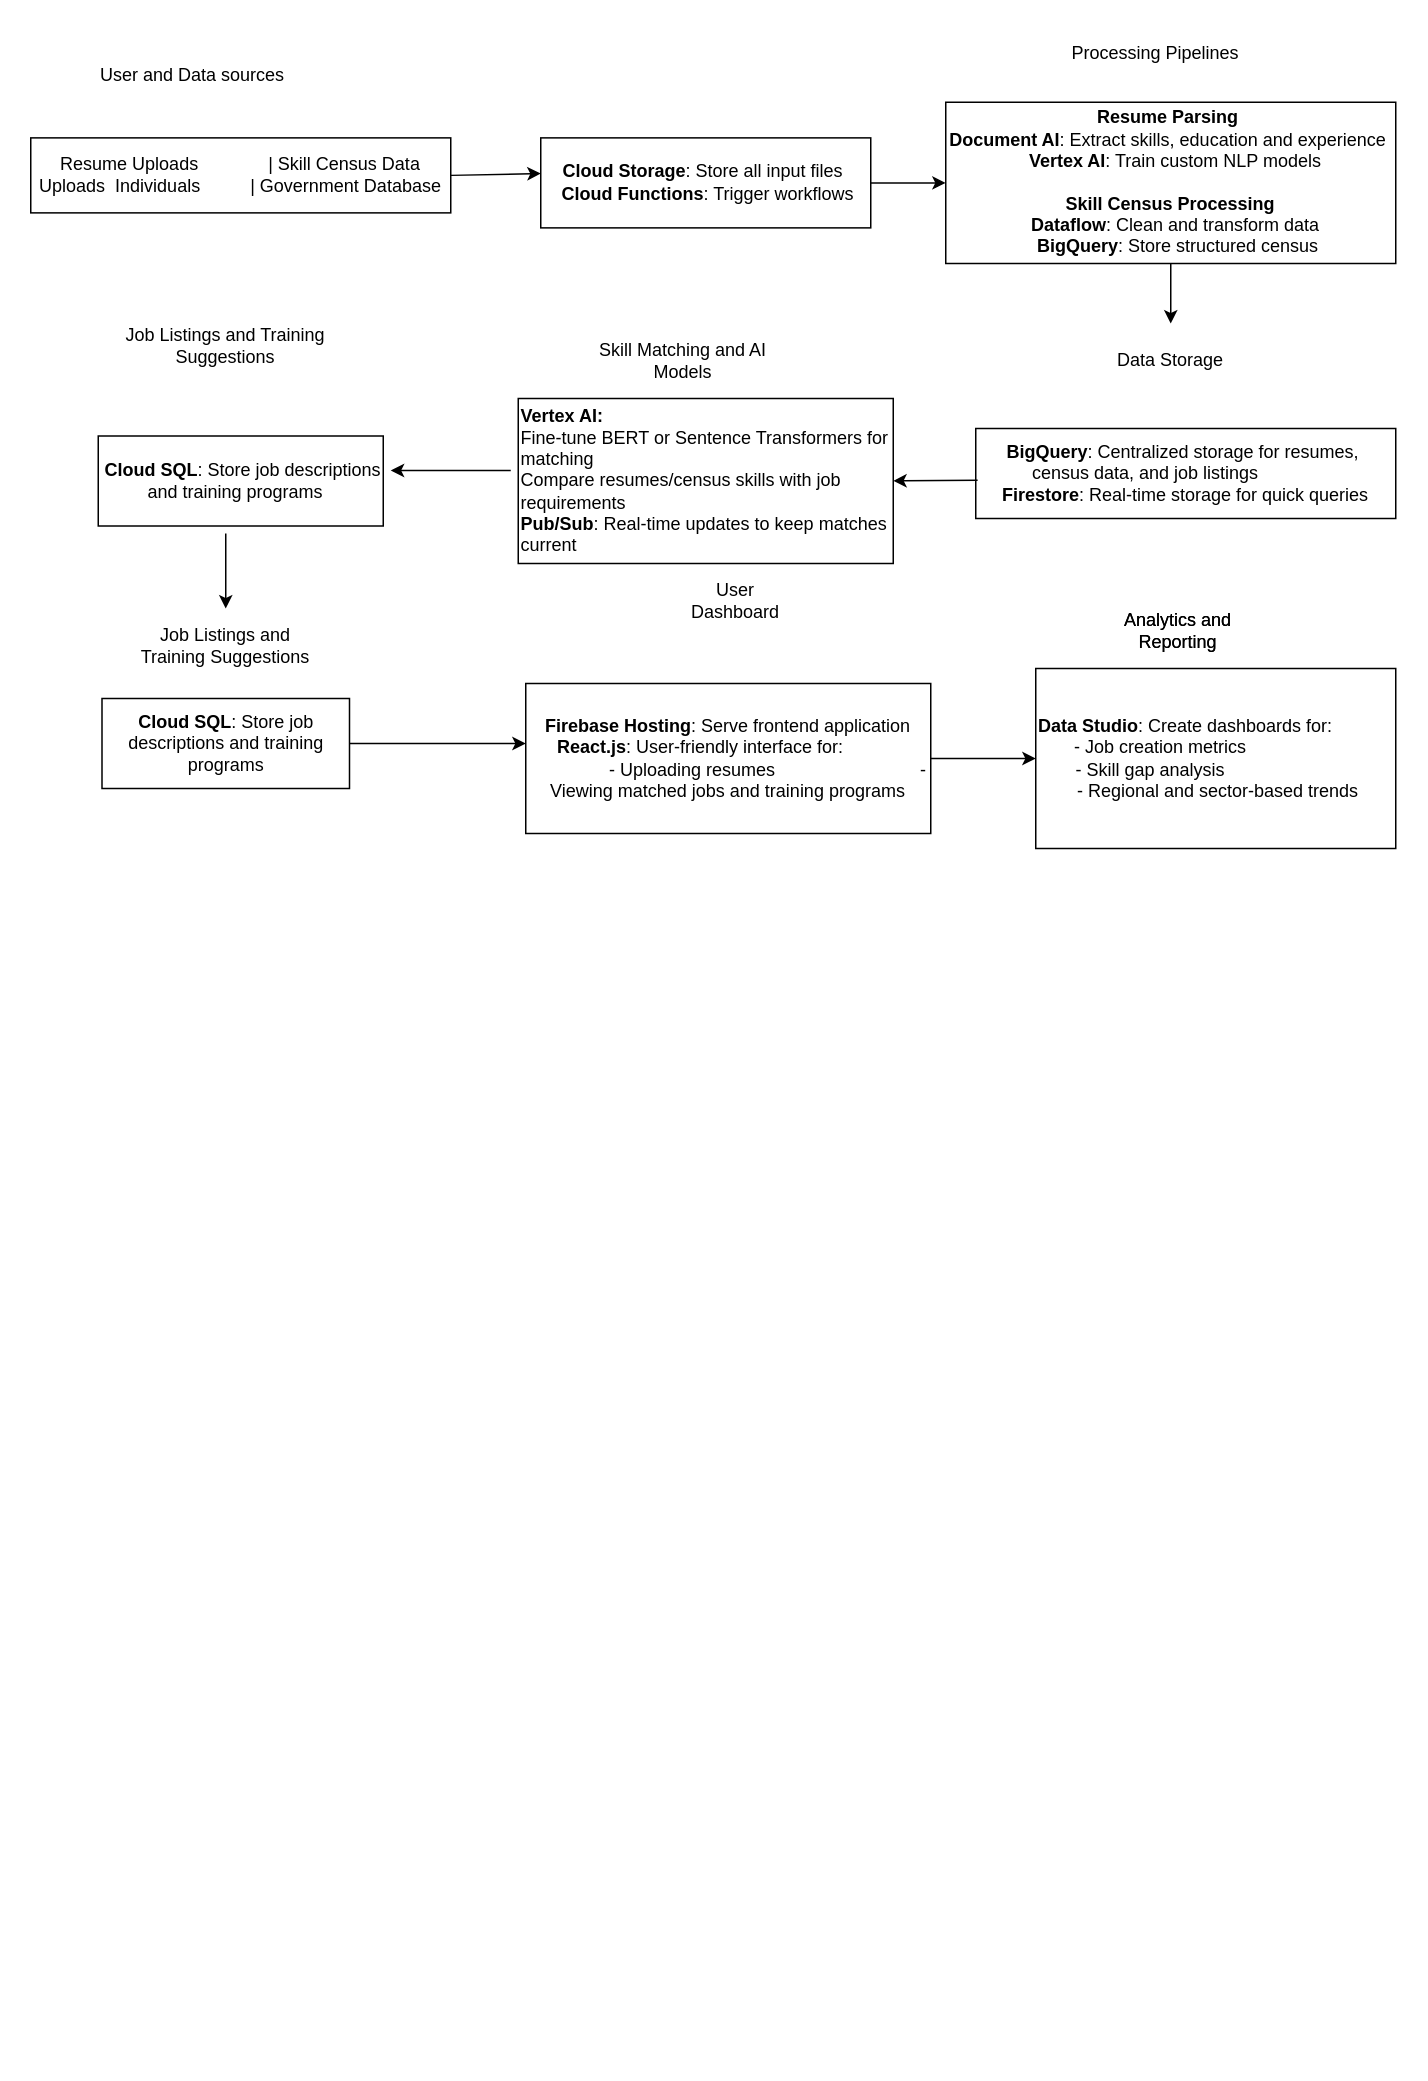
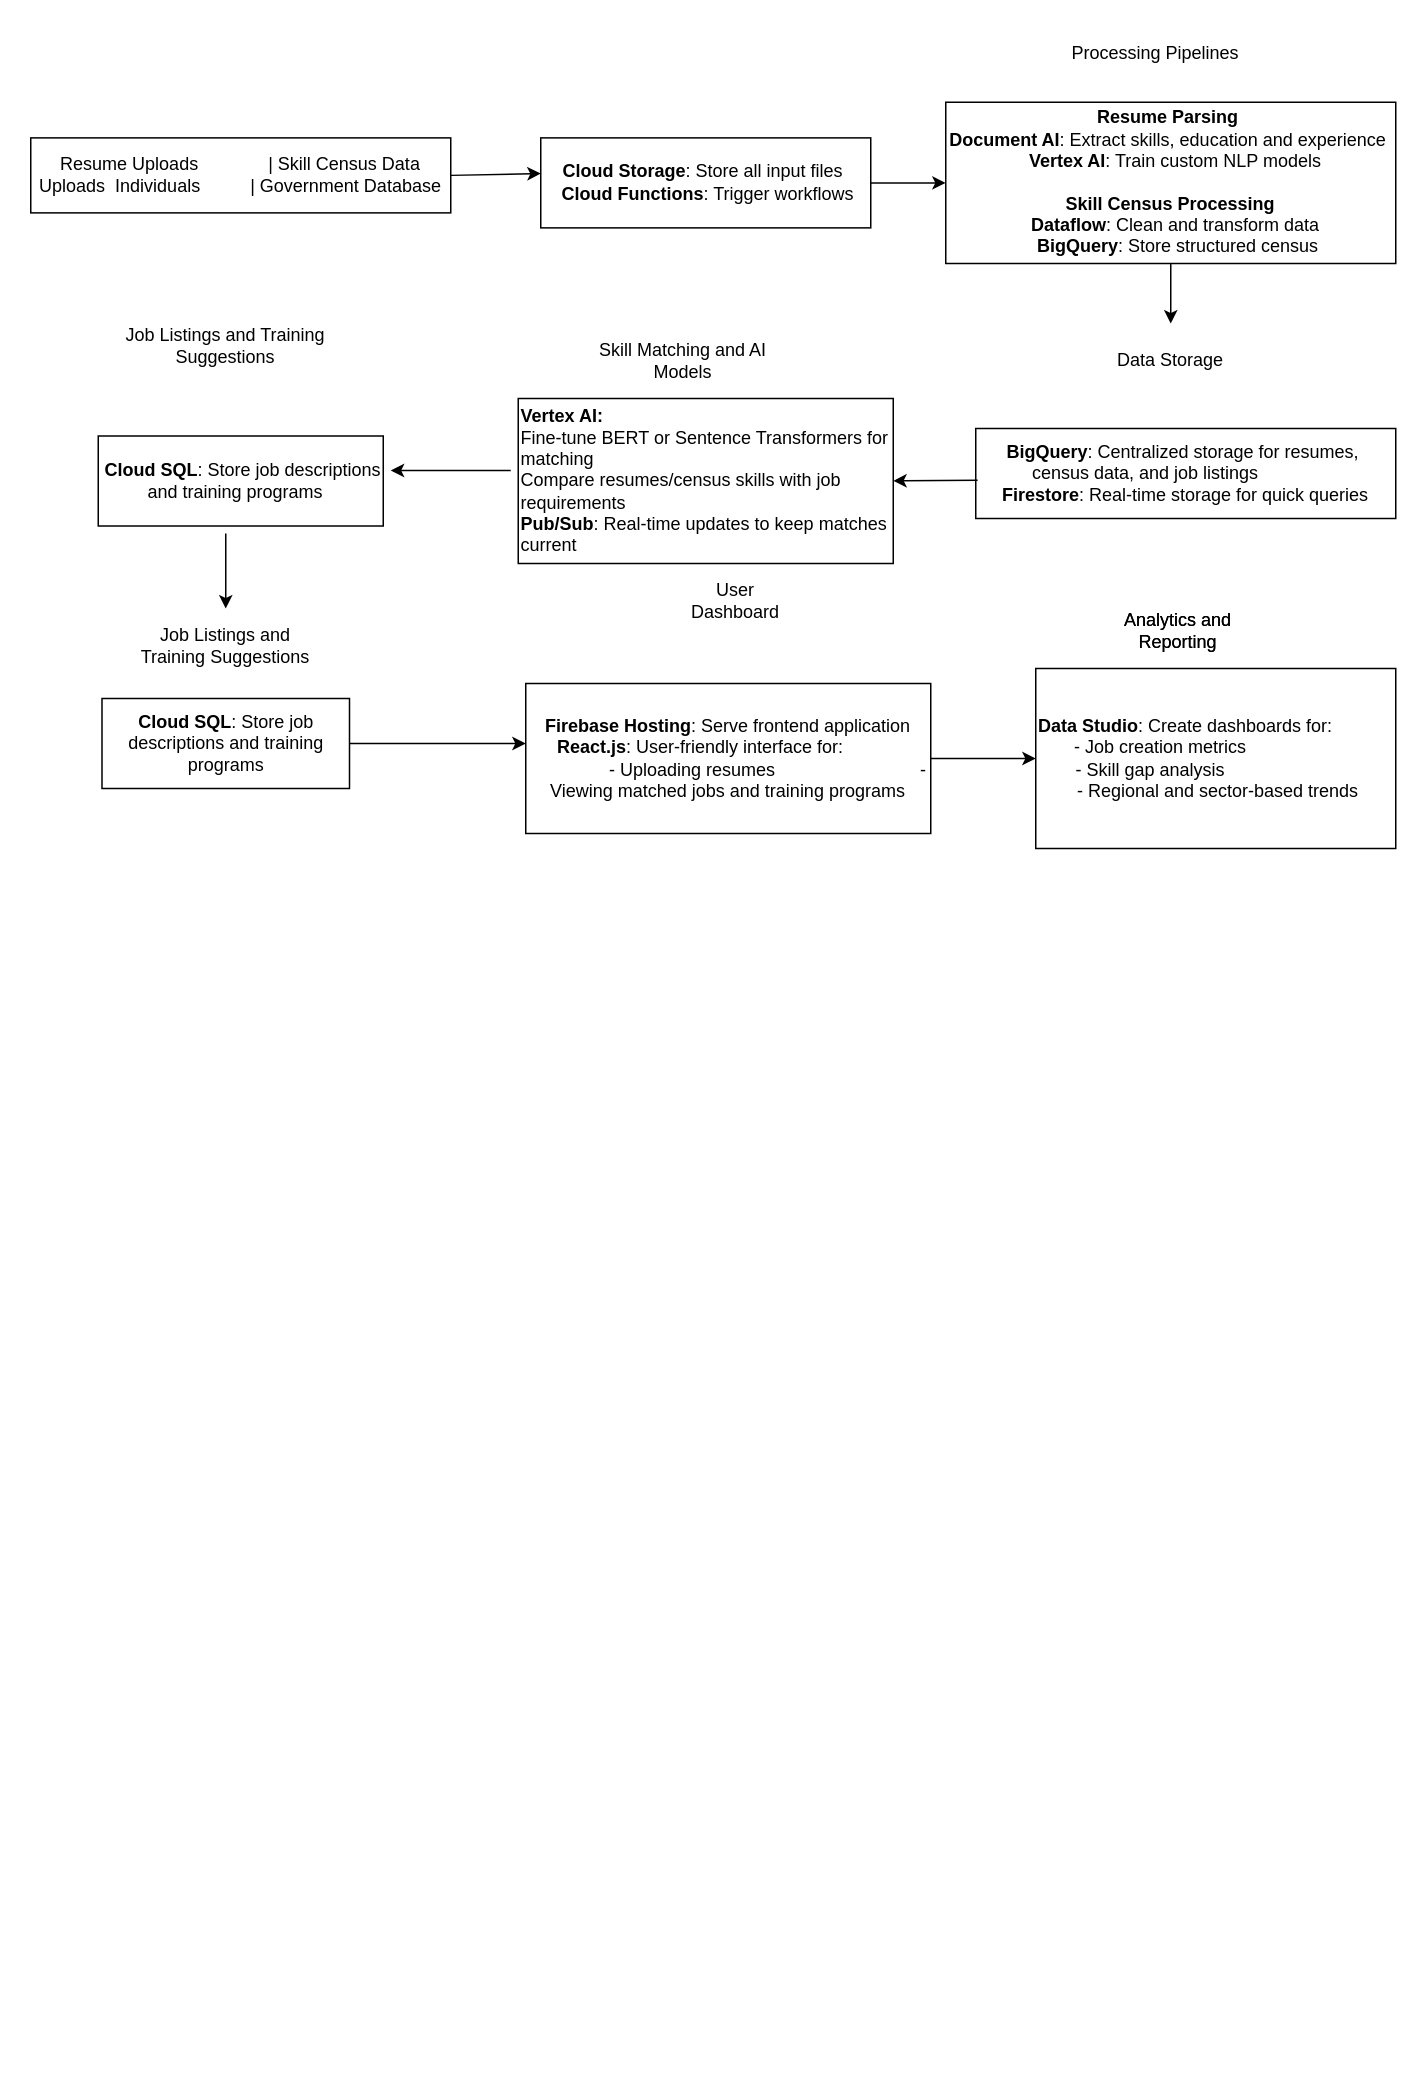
node "User and Data sources": removed
